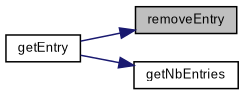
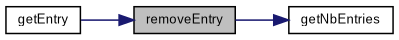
edge "getEntry" -> "getNbEntries": now "removeEntry" -> "getNbEntries"
